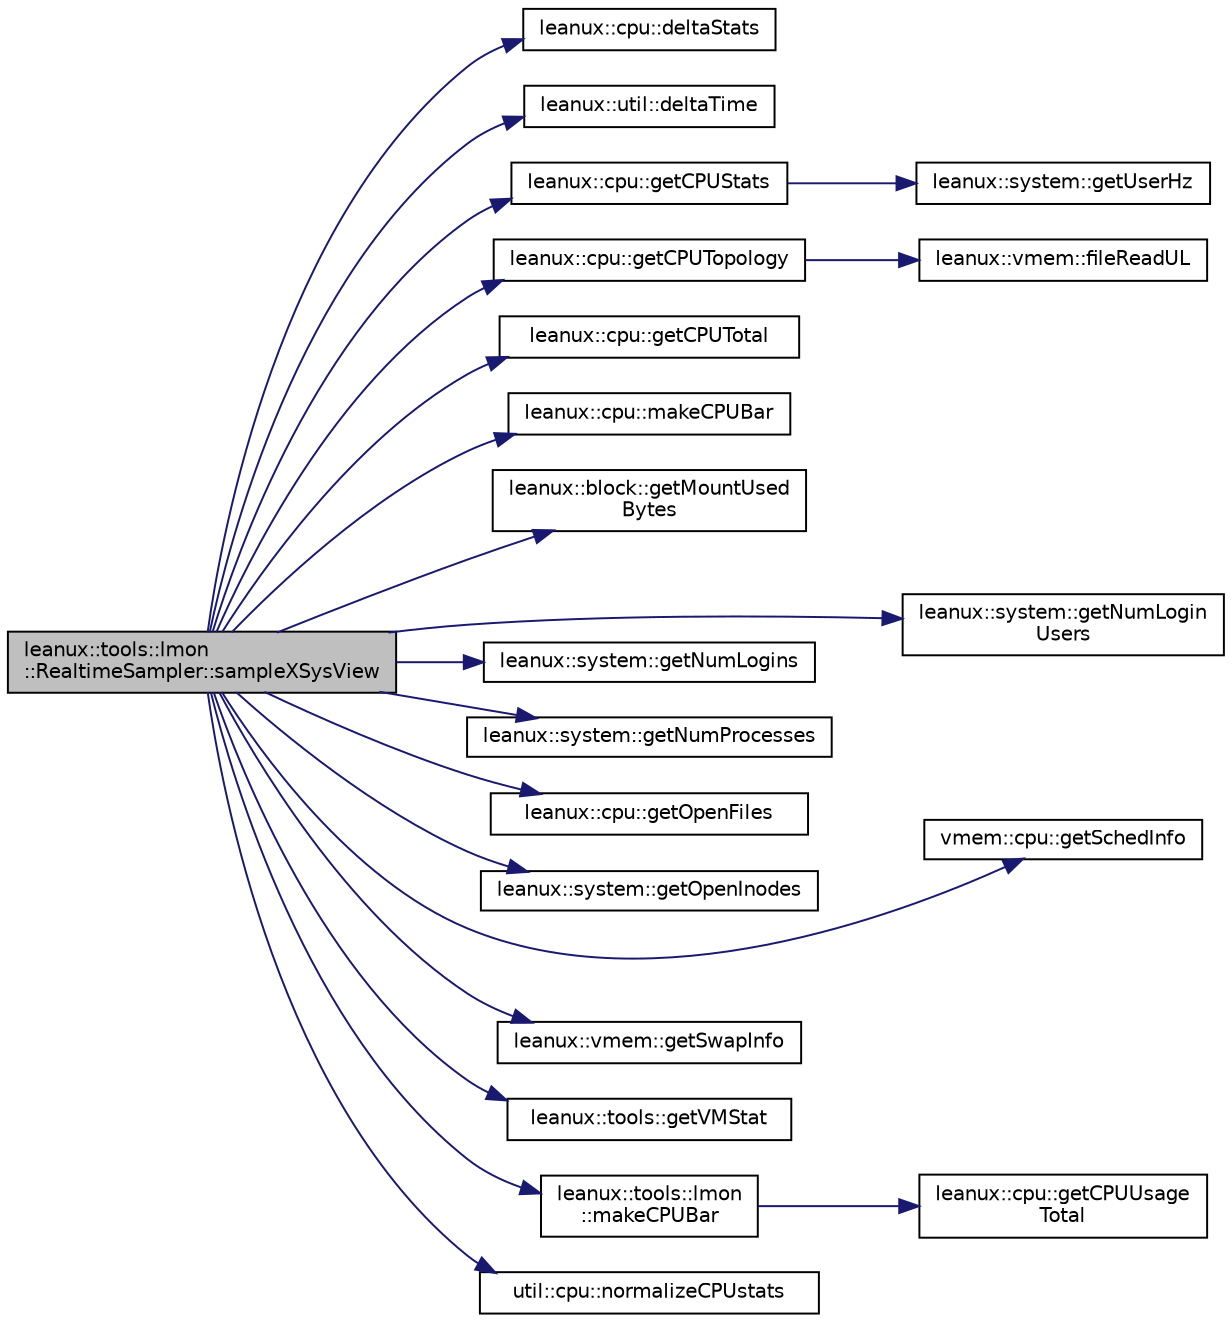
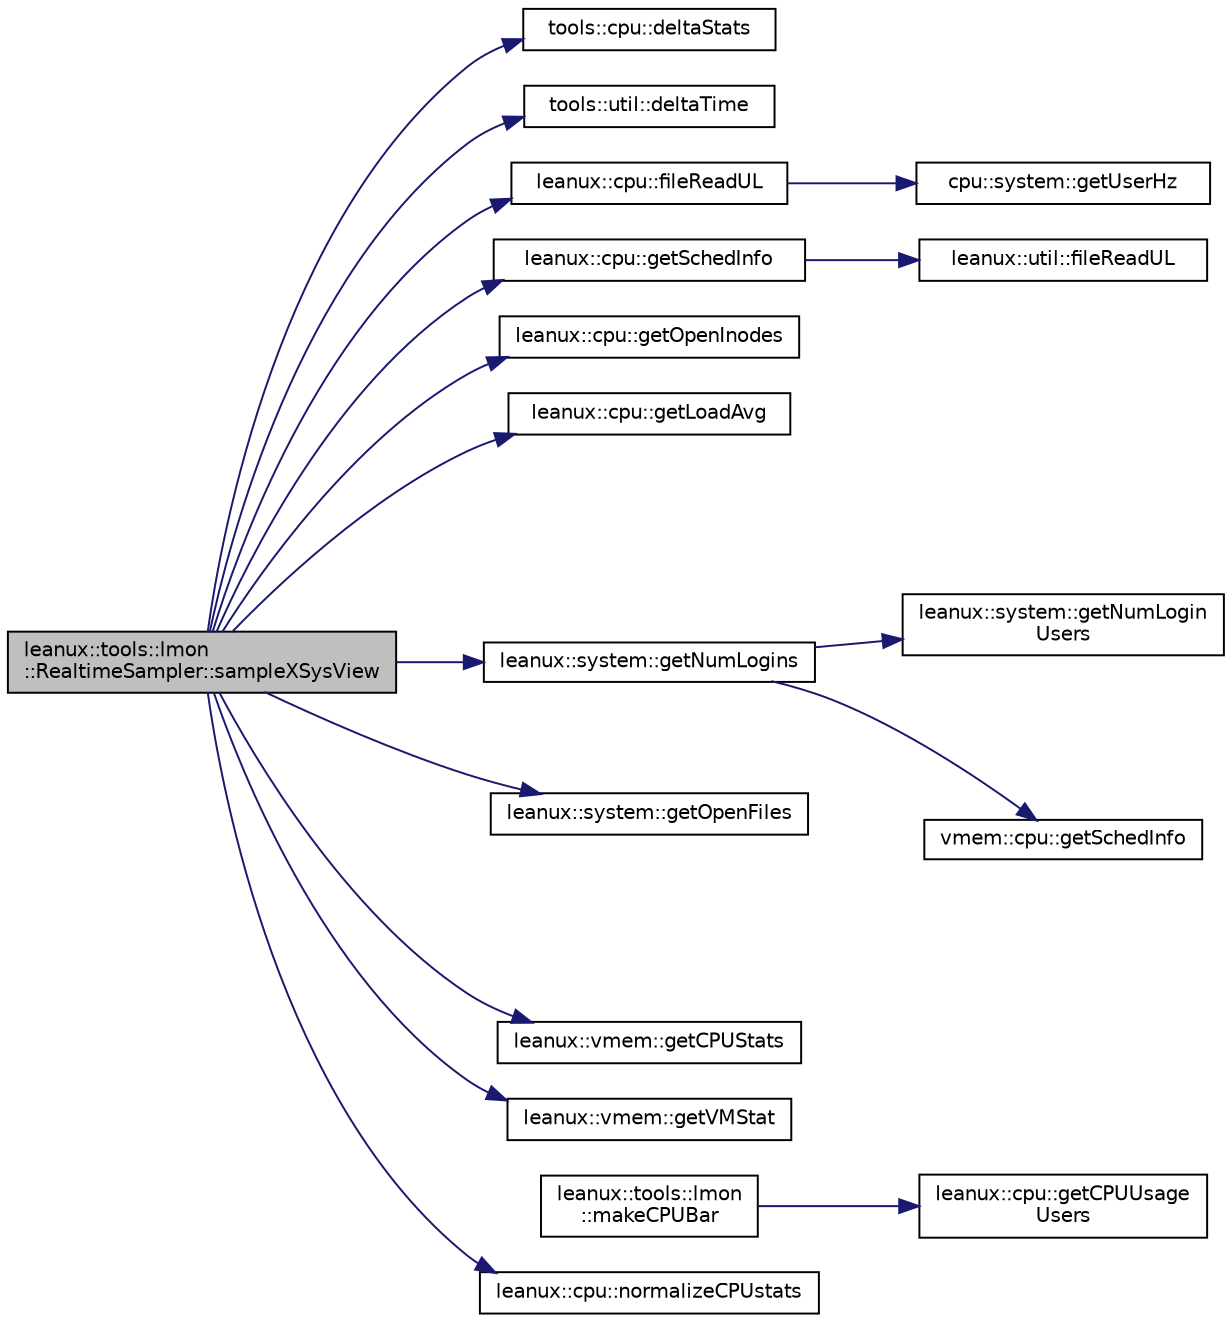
node "leanux::cpu::deltaStats": label "leanux::cpu::deltaStats" -> "tools::cpu::deltaStats"
node "leanux::util::deltaTime": label "leanux::util::deltaTime" -> "tools::util::deltaTime"
node "leanux::cpu::getCPUStats": label "leanux::cpu::getCPUStats" -> "leanux::cpu::fileReadUL"
node "leanux::system::getUserHz": label "leanux::system::getUserHz" -> "cpu::system::getUserHz"
node "leanux::cpu::getCPUTopology": label "leanux::cpu::getCPUTopology" -> "leanux::cpu::getSchedInfo"
node "leanux::vmem::fileReadUL": label "leanux::vmem::fileReadUL" -> "leanux::util::fileReadUL"
node "leanux::cpu::getCPUTotal": label "leanux::cpu::getCPUTotal" -> "leanux::cpu::getOpenInodes"
node "leanux::cpu::makeCPUBar": label "leanux::cpu::makeCPUBar" -> "leanux::cpu::getLoadAvg"
node "leanux::block::getMountUsed Bytes": removed
edge "leanux::tools::lmon ::RealtimeSampler::sampleXSysView" -> "leanux::system::getNumLogin Users": now "leanux::system::getNumLogins" -> "leanux::system::getNumLogin Users"
node "leanux::system::getNumProcesses": removed
node "leanux::cpu::getOpenFiles": label "leanux::cpu::getOpenFiles" -> "leanux::system::getOpenFiles"
node "leanux::system::getOpenInodes": removed
edge "leanux::tools::lmon ::RealtimeSampler::sampleXSysView" -> "vmem::cpu::getSchedInfo": now "leanux::system::getNumLogins" -> "vmem::cpu::getSchedInfo"
edge "leanux::tools::lmon ::RealtimeSampler::sampleXSysView" -> "leanux::tools::lmon ::makeCPUBar": removed
node "leanux::vmem::getSwapInfo": label "leanux::vmem::getSwapInfo" -> "leanux::vmem::getCPUStats"
node "leanux::tools::getVMStat": label "leanux::tools::getVMStat" -> "leanux::vmem::getVMStat"
node "leanux::cpu::getCPUUsage Total": label "leanux::cpu::getCPUUsage Total" -> "leanux::cpu::getCPUUsage Users"
node "util::cpu::normalizeCPUstats": label "util::cpu::normalizeCPUstats" -> "leanux::cpu::normalizeCPUstats"
